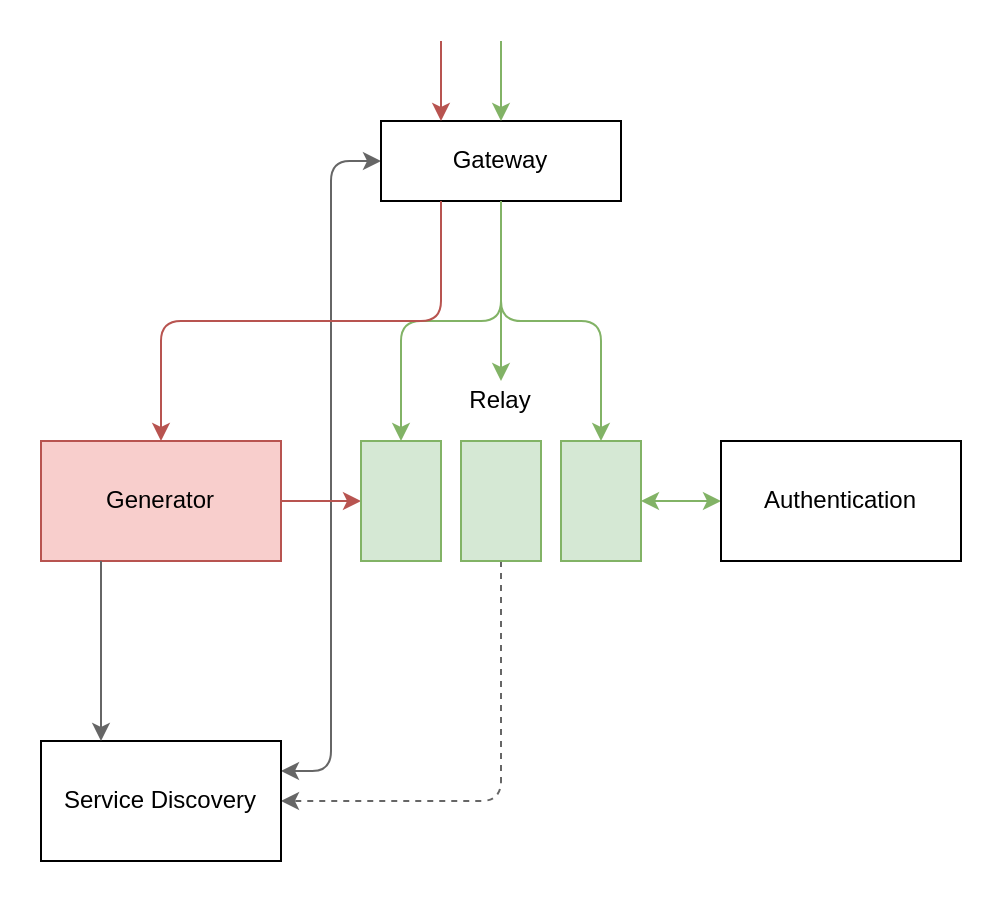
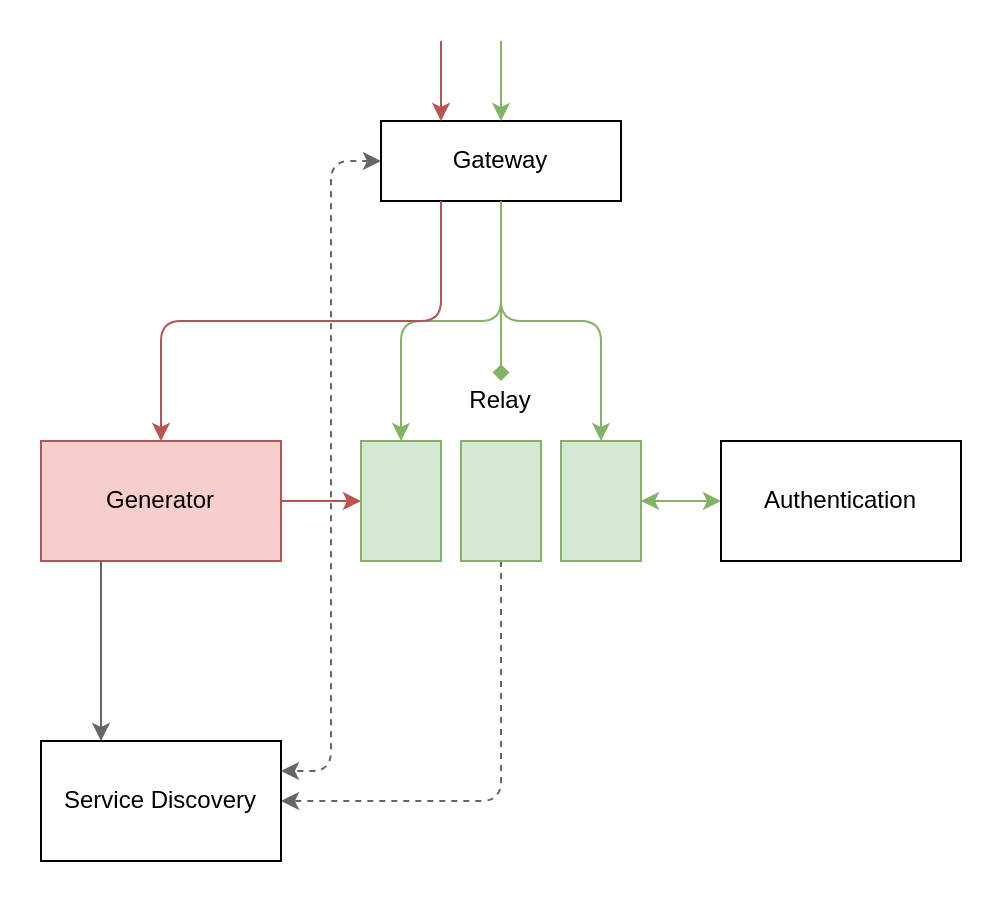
edge "Gateway" -- "Service Discovery": style solid -> dashed
edge "Gateway" -> "Relay": arrowhead classic -> diamond
